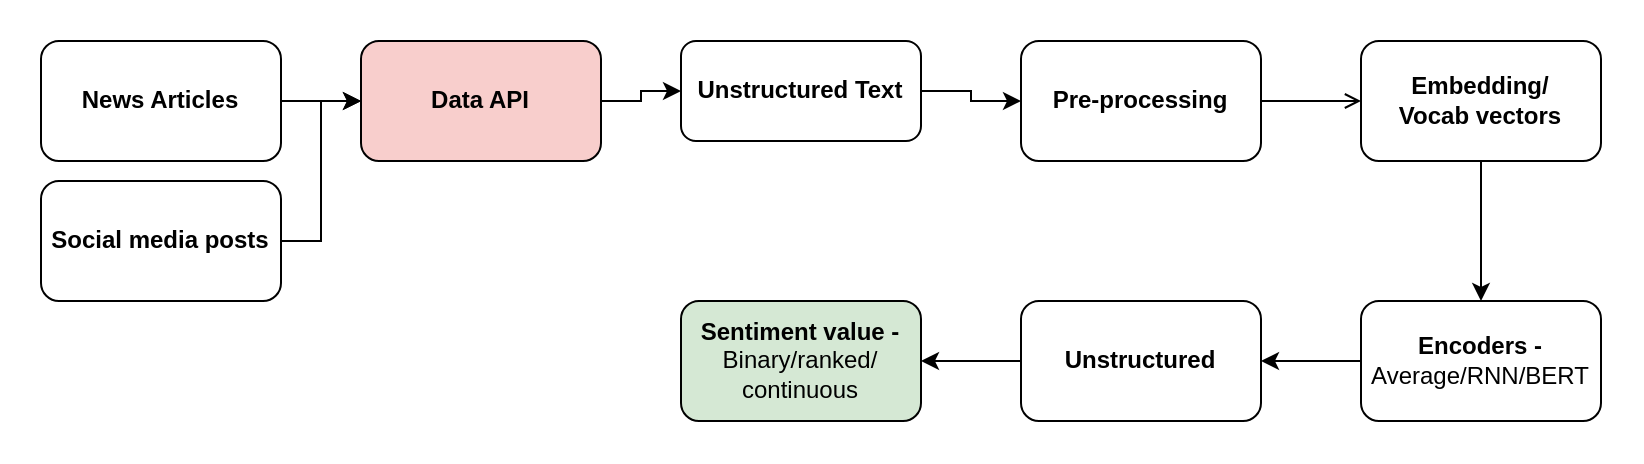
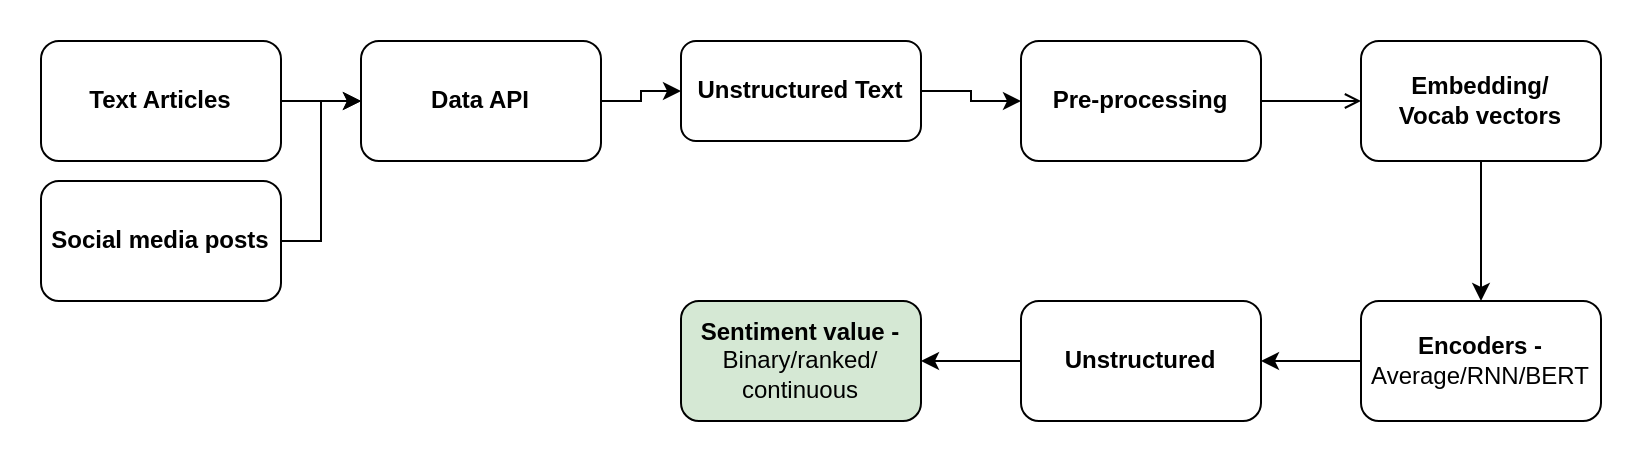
node "News Articles": label "News Articles" -> "Text Articles"
node "Data API": fillcolor #f8cecc -> #ffffff
